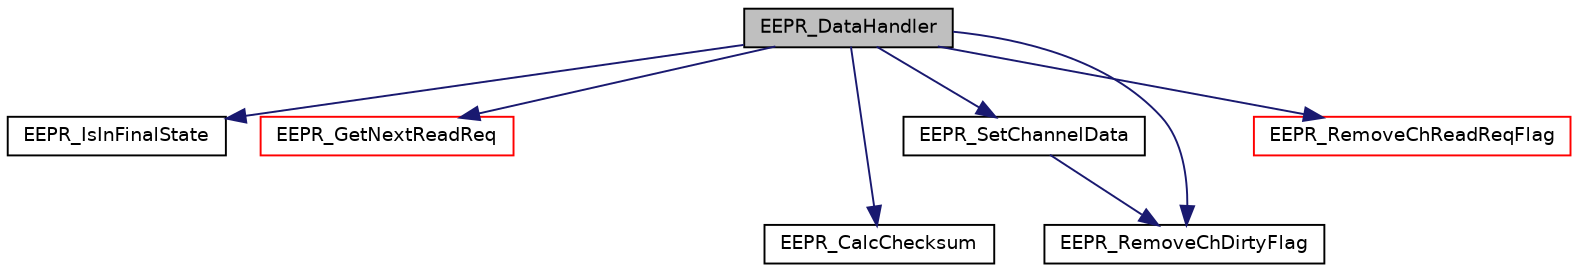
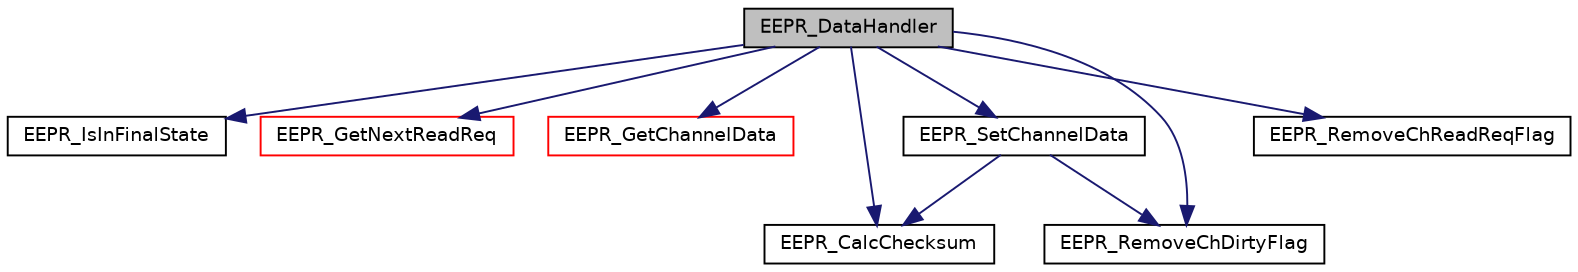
node "EEPR_GetChannelData": added
node "EEPR_RemoveChReadReqFlag": color red -> black
edge "EEPR_SetChannelData" -> "EEPR_CalcChecksum": added
